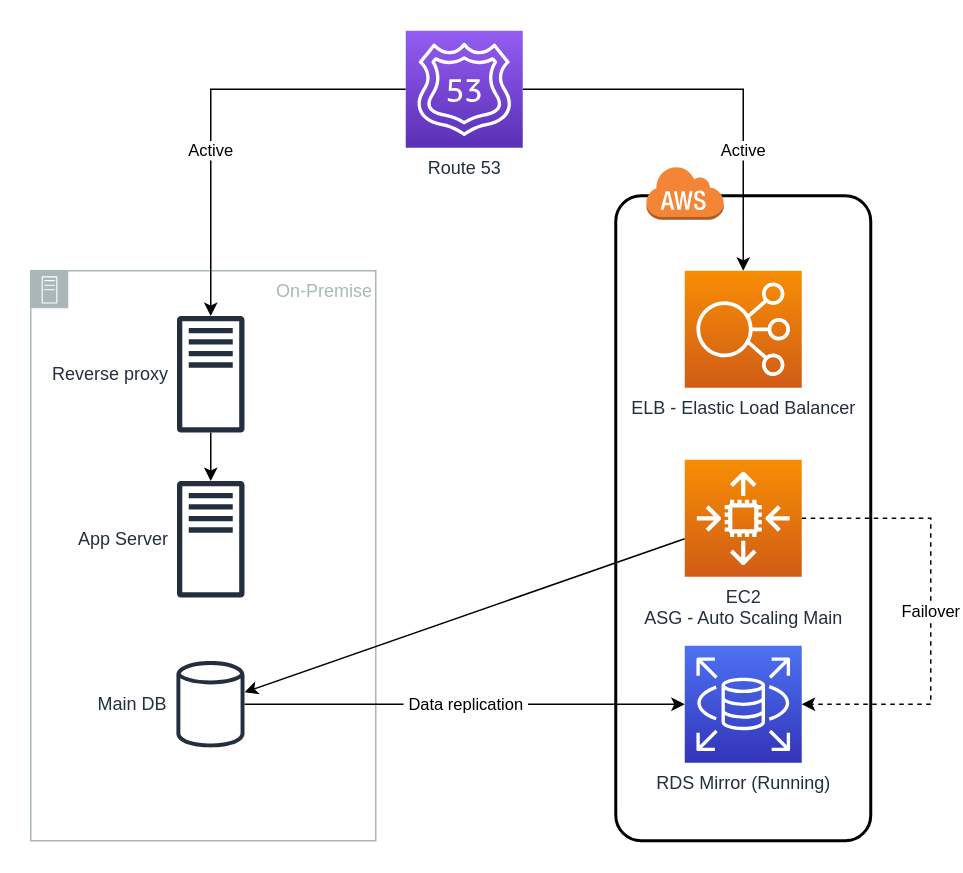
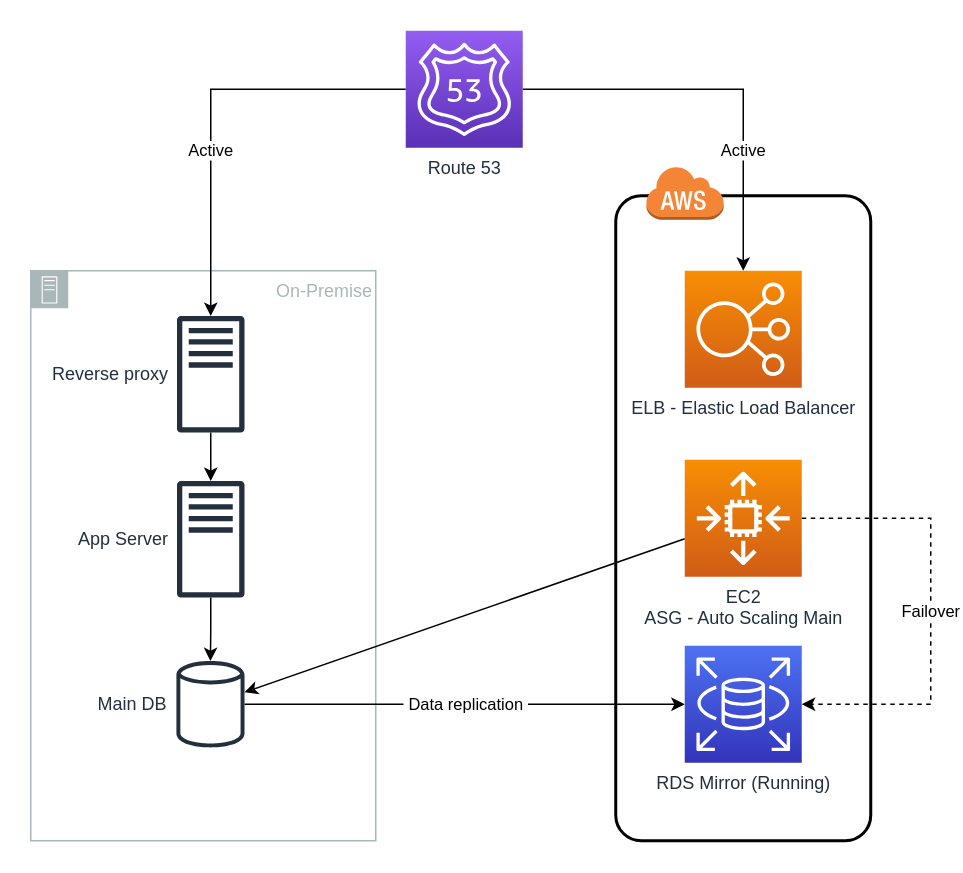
edge "App Server" -> "Main DB": added
